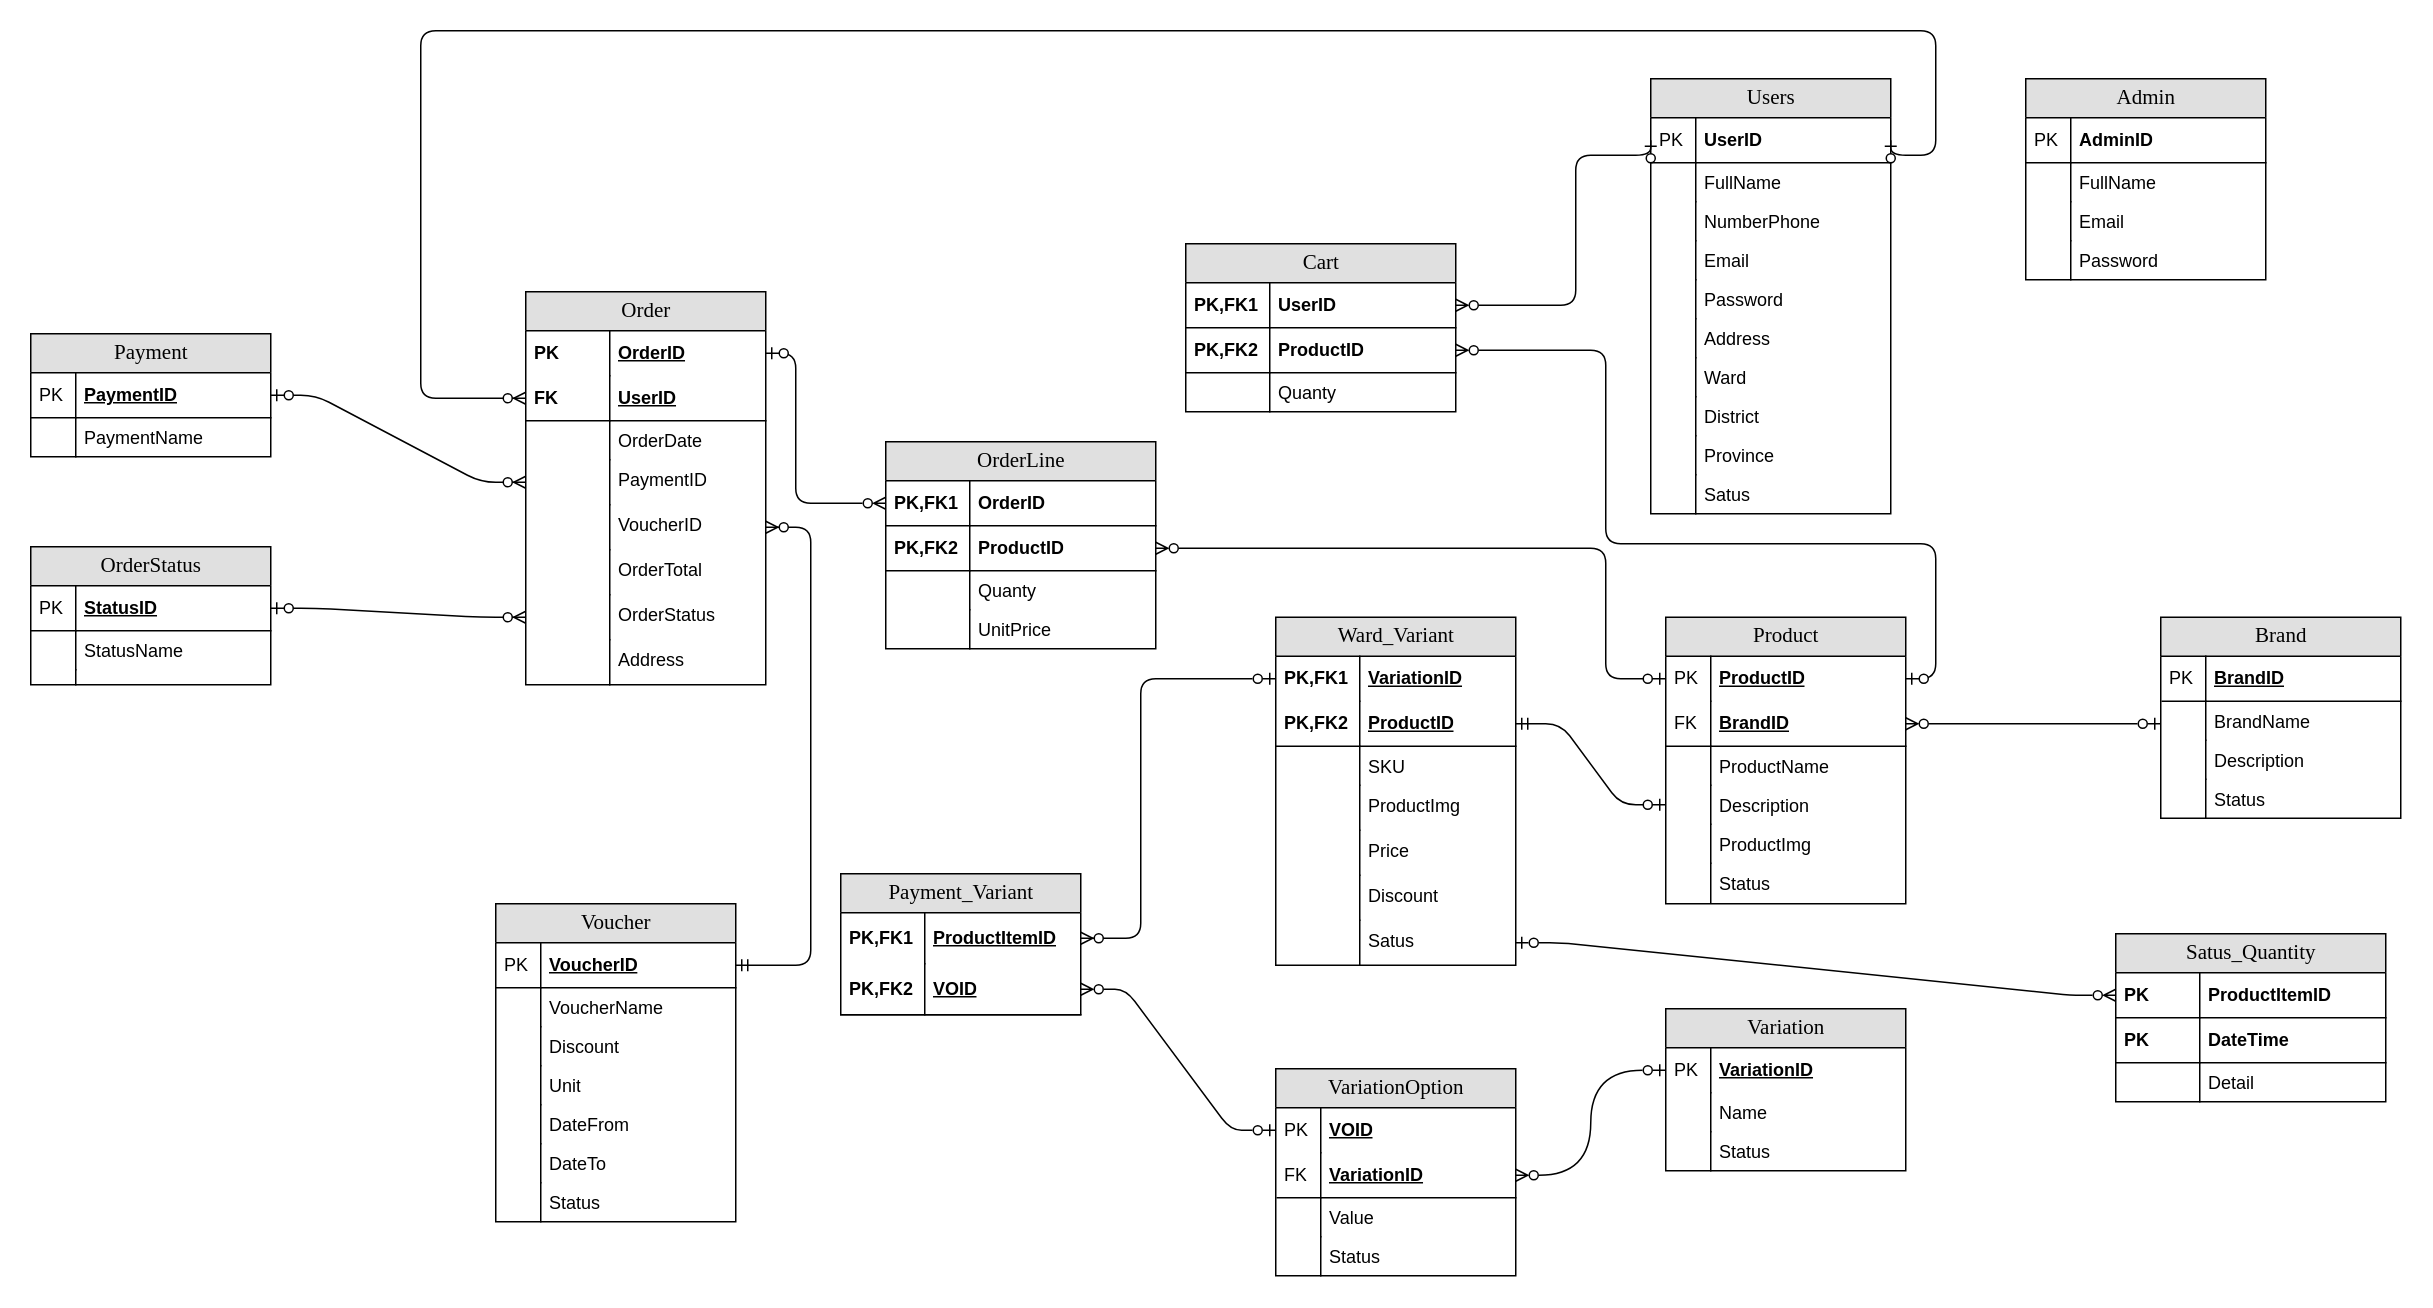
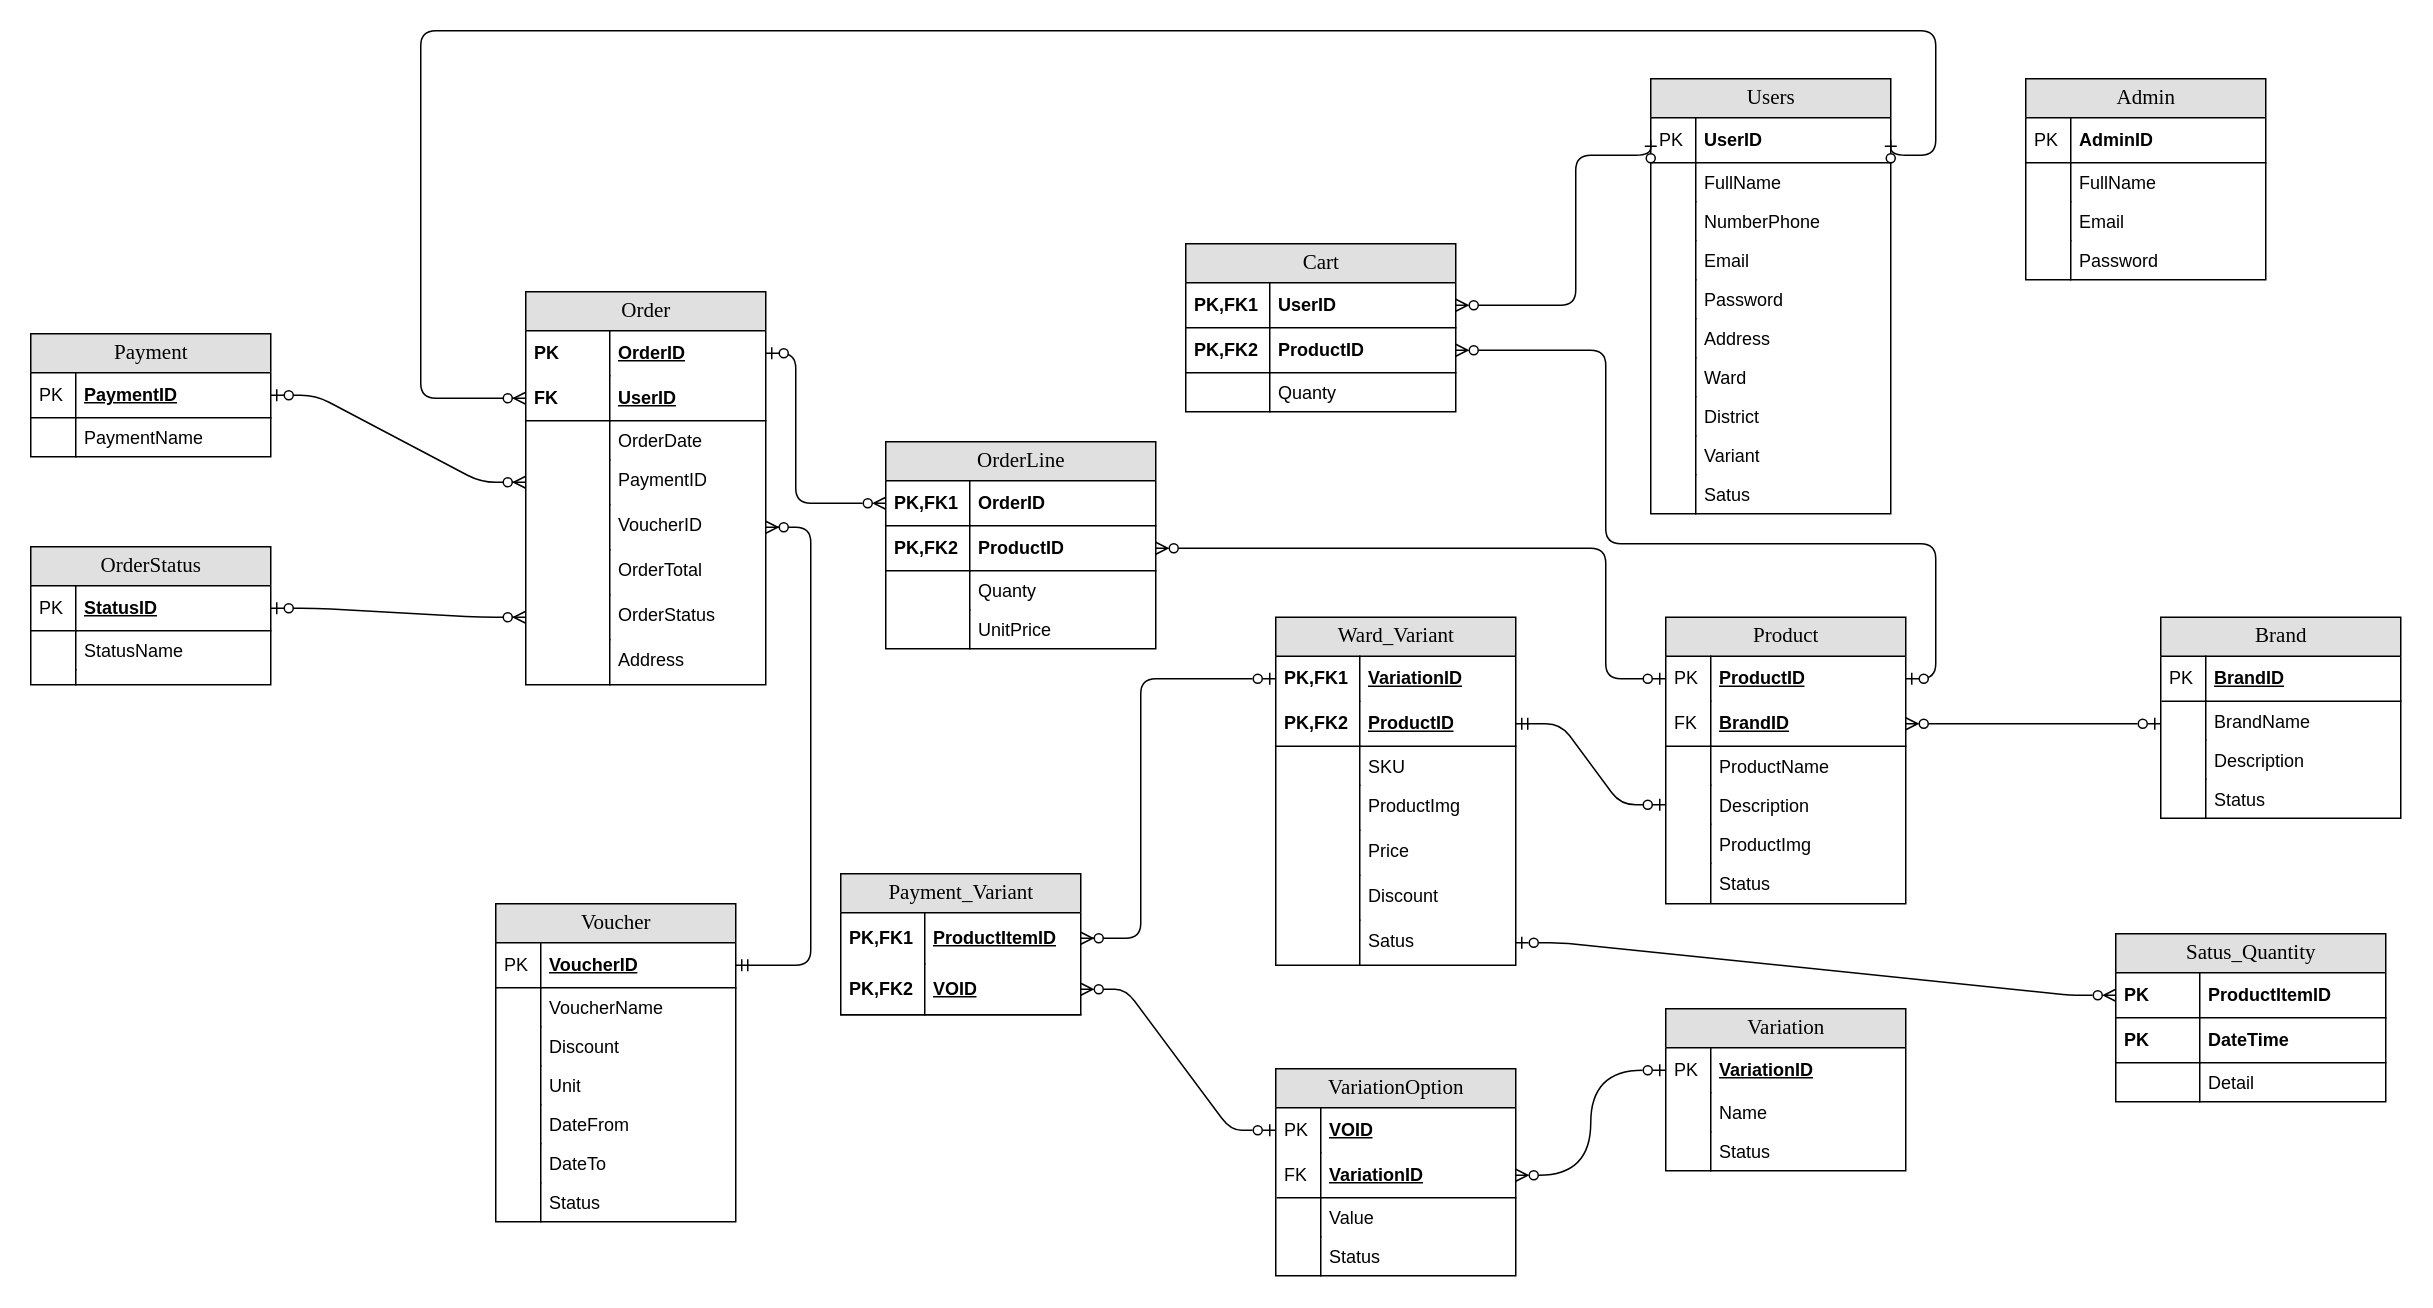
node "Province": label "Province" -> "Variant"
